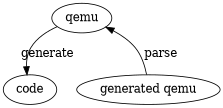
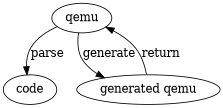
edge "qemu" -> "code": label "generate" -> "parse"
edge "generated qemu" -> "qemu": label "parse" -> "return"
edge "qemu" -> "generated qemu": added, label "generate"
